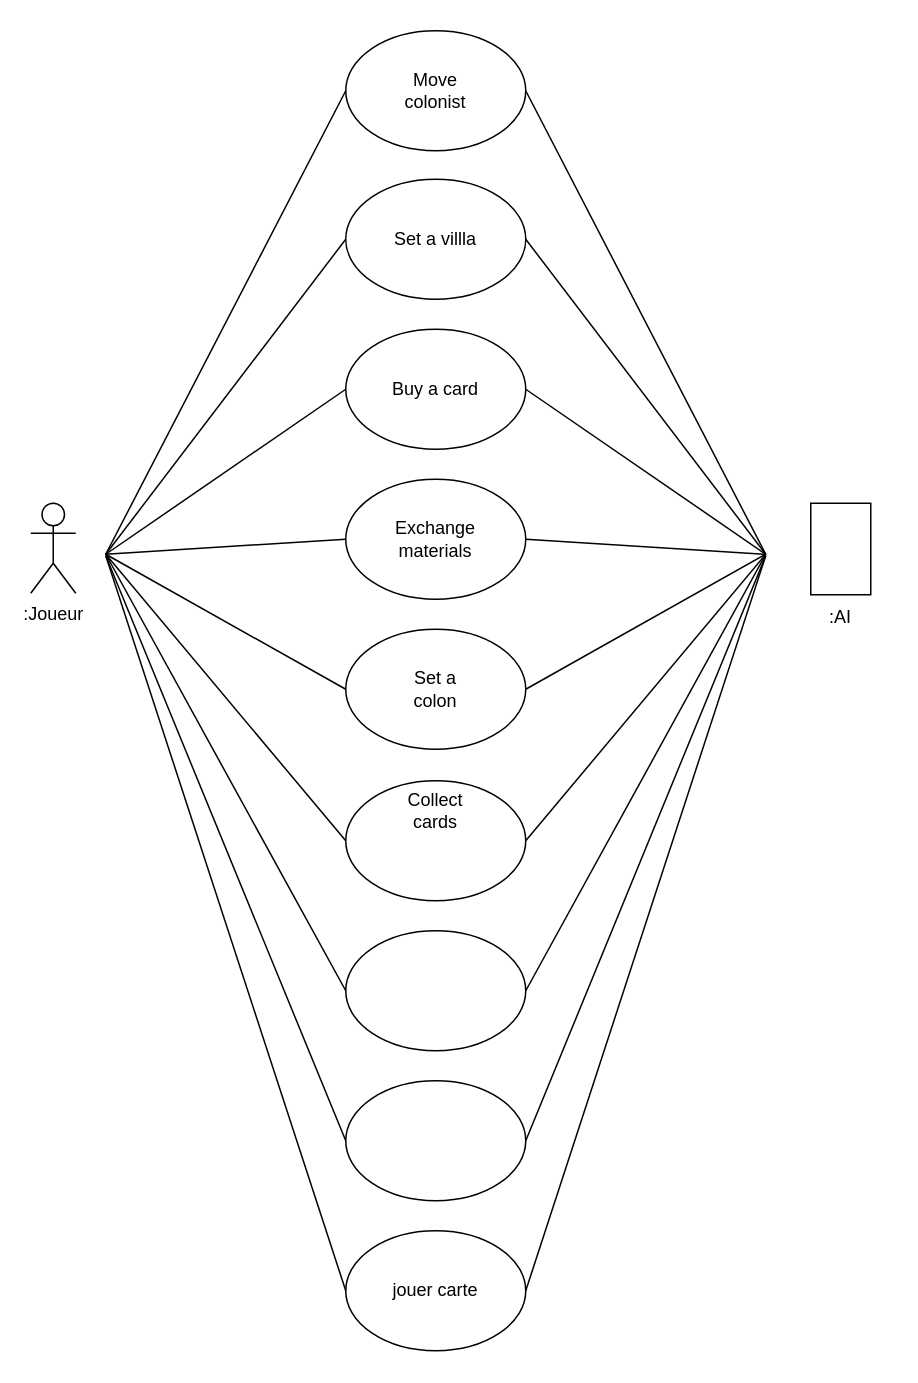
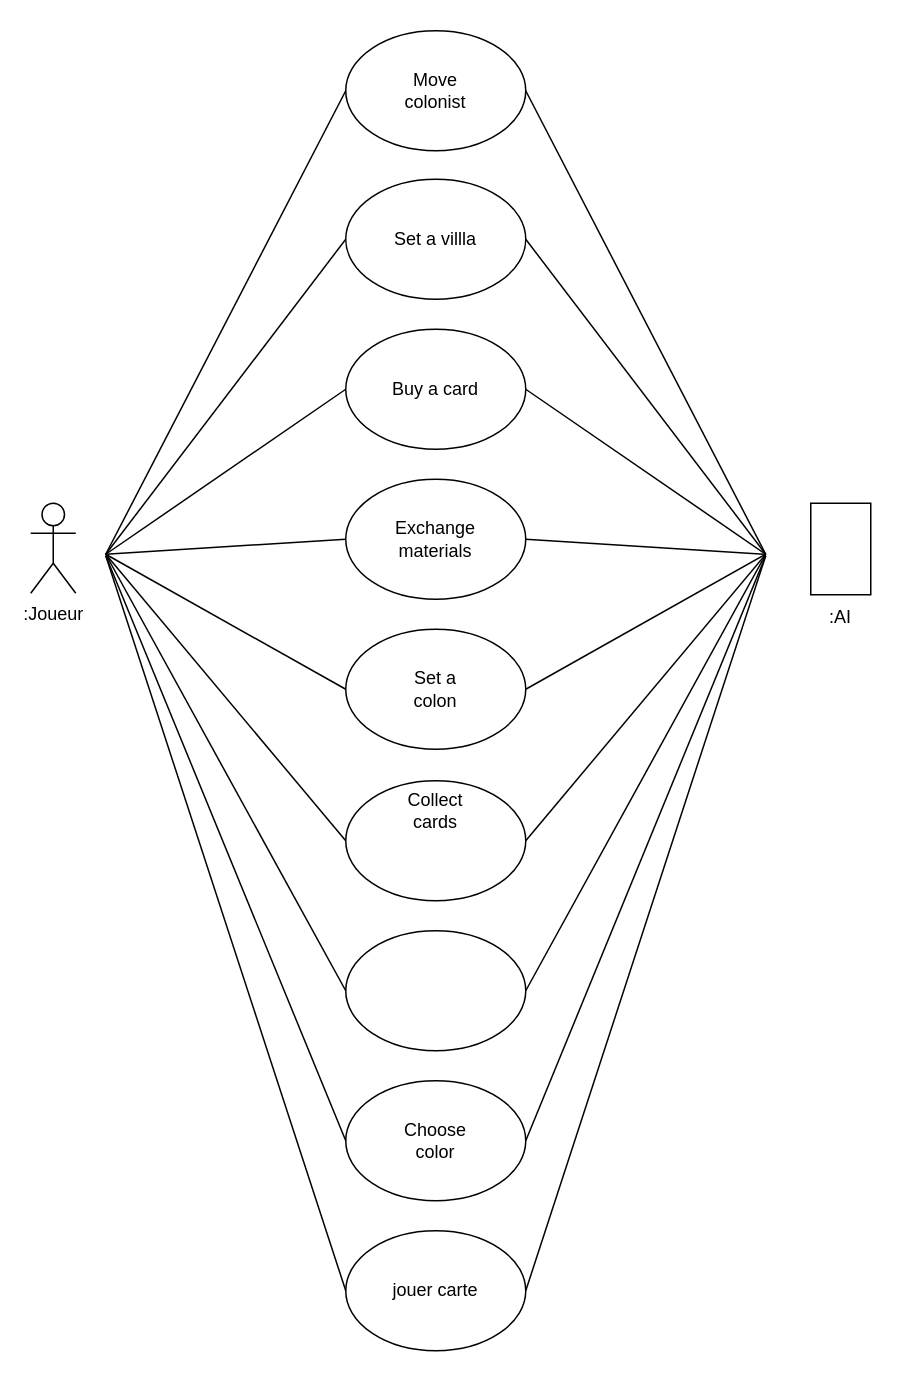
node "Choose color": added
